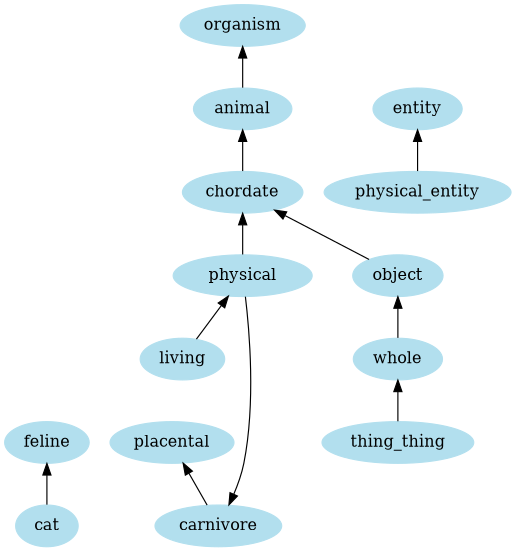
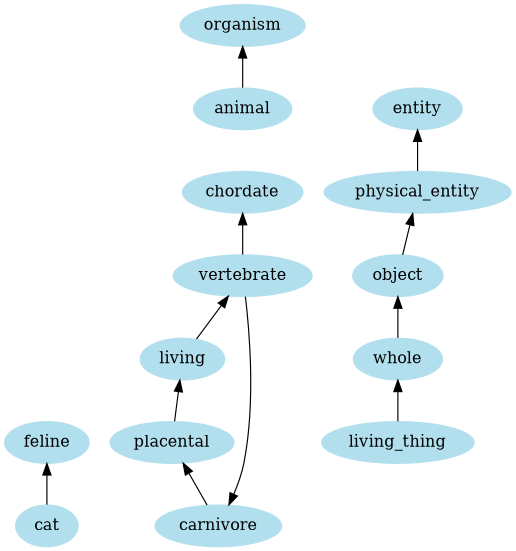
edge "chordate" -> "animal": removed
edge "object" -> "chordate": now "object" -> "physical_entity"
node "physical": label "physical" -> "vertebrate"
edge "placental" -> "living": added
node "thing_thing": label "thing_thing" -> "living_thing"
